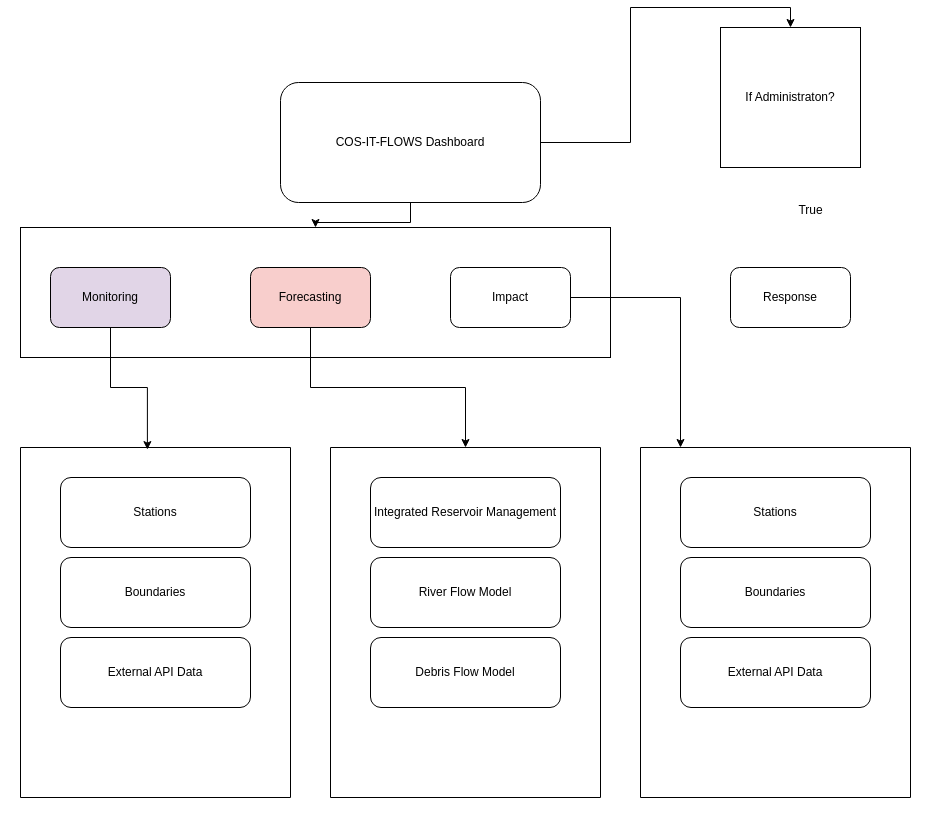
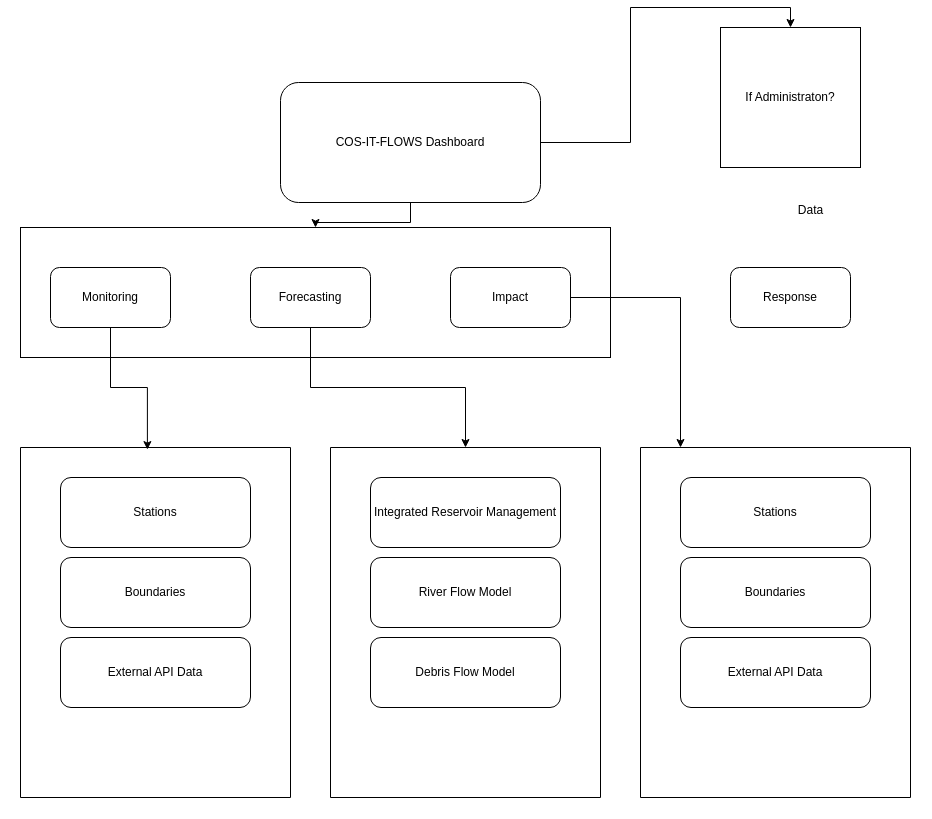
node "True": label "True" -> "Data"
node "Monitoring": fillcolor #e1d5e7 -> #ffffff
node "Forecasting": fillcolor #f8cecc -> #ffffff
